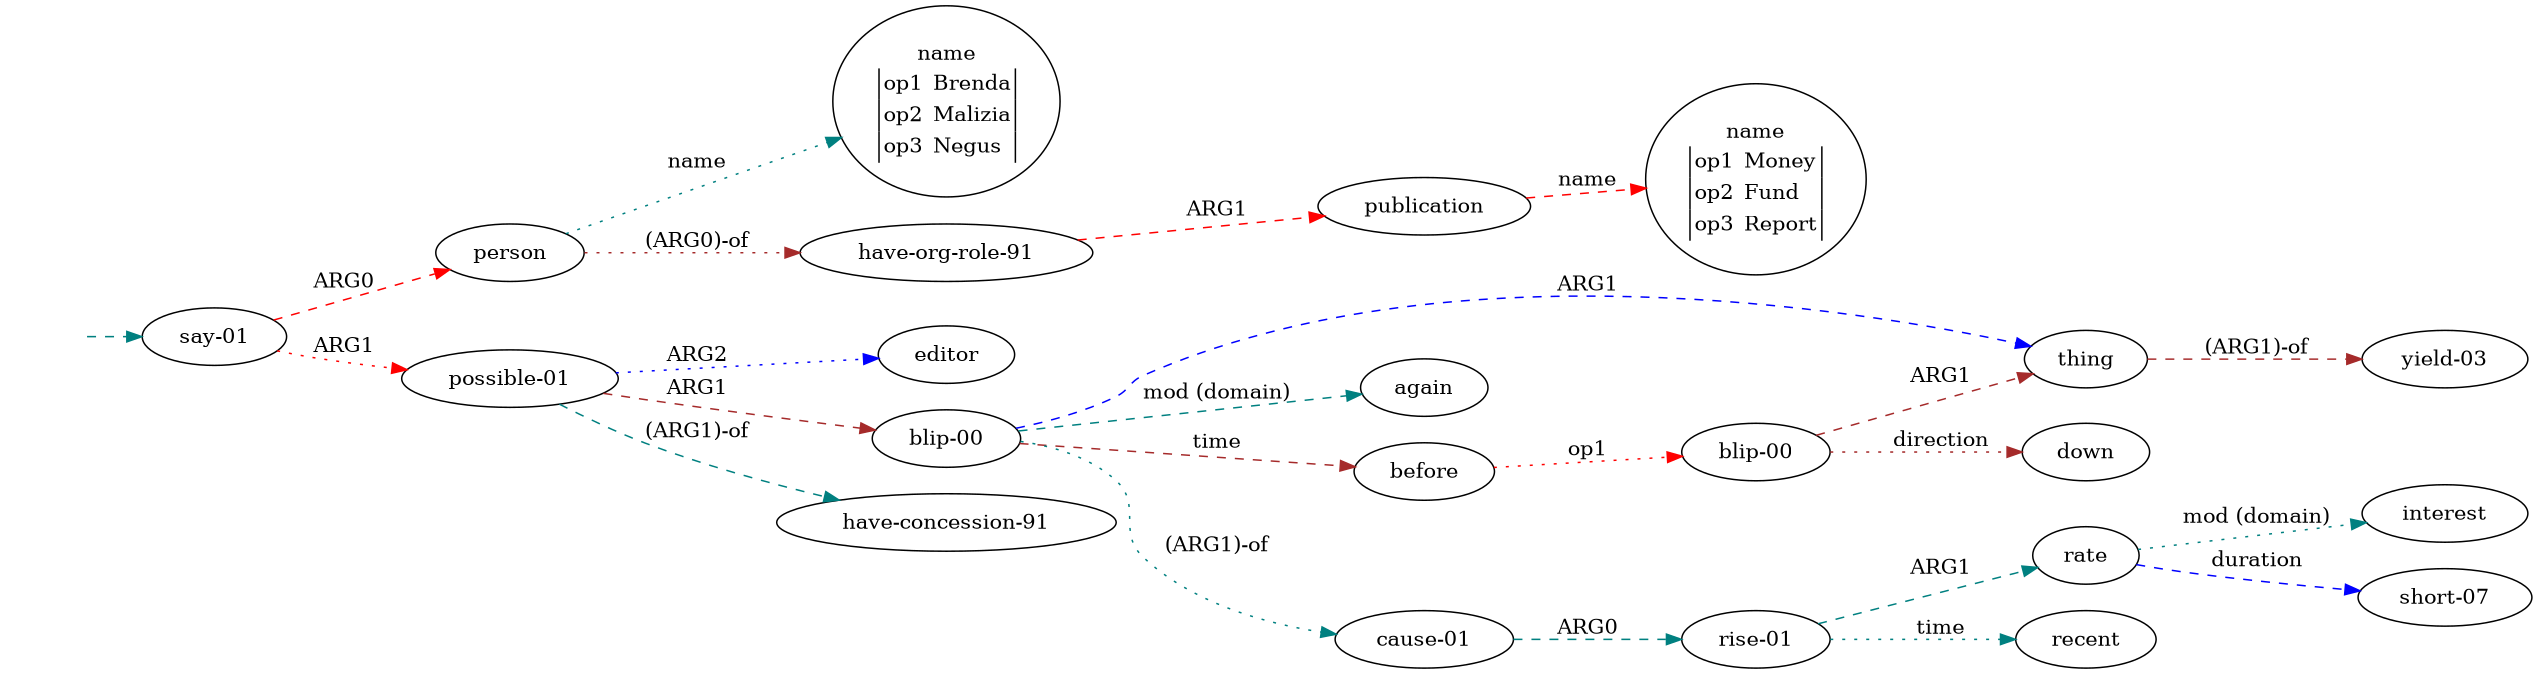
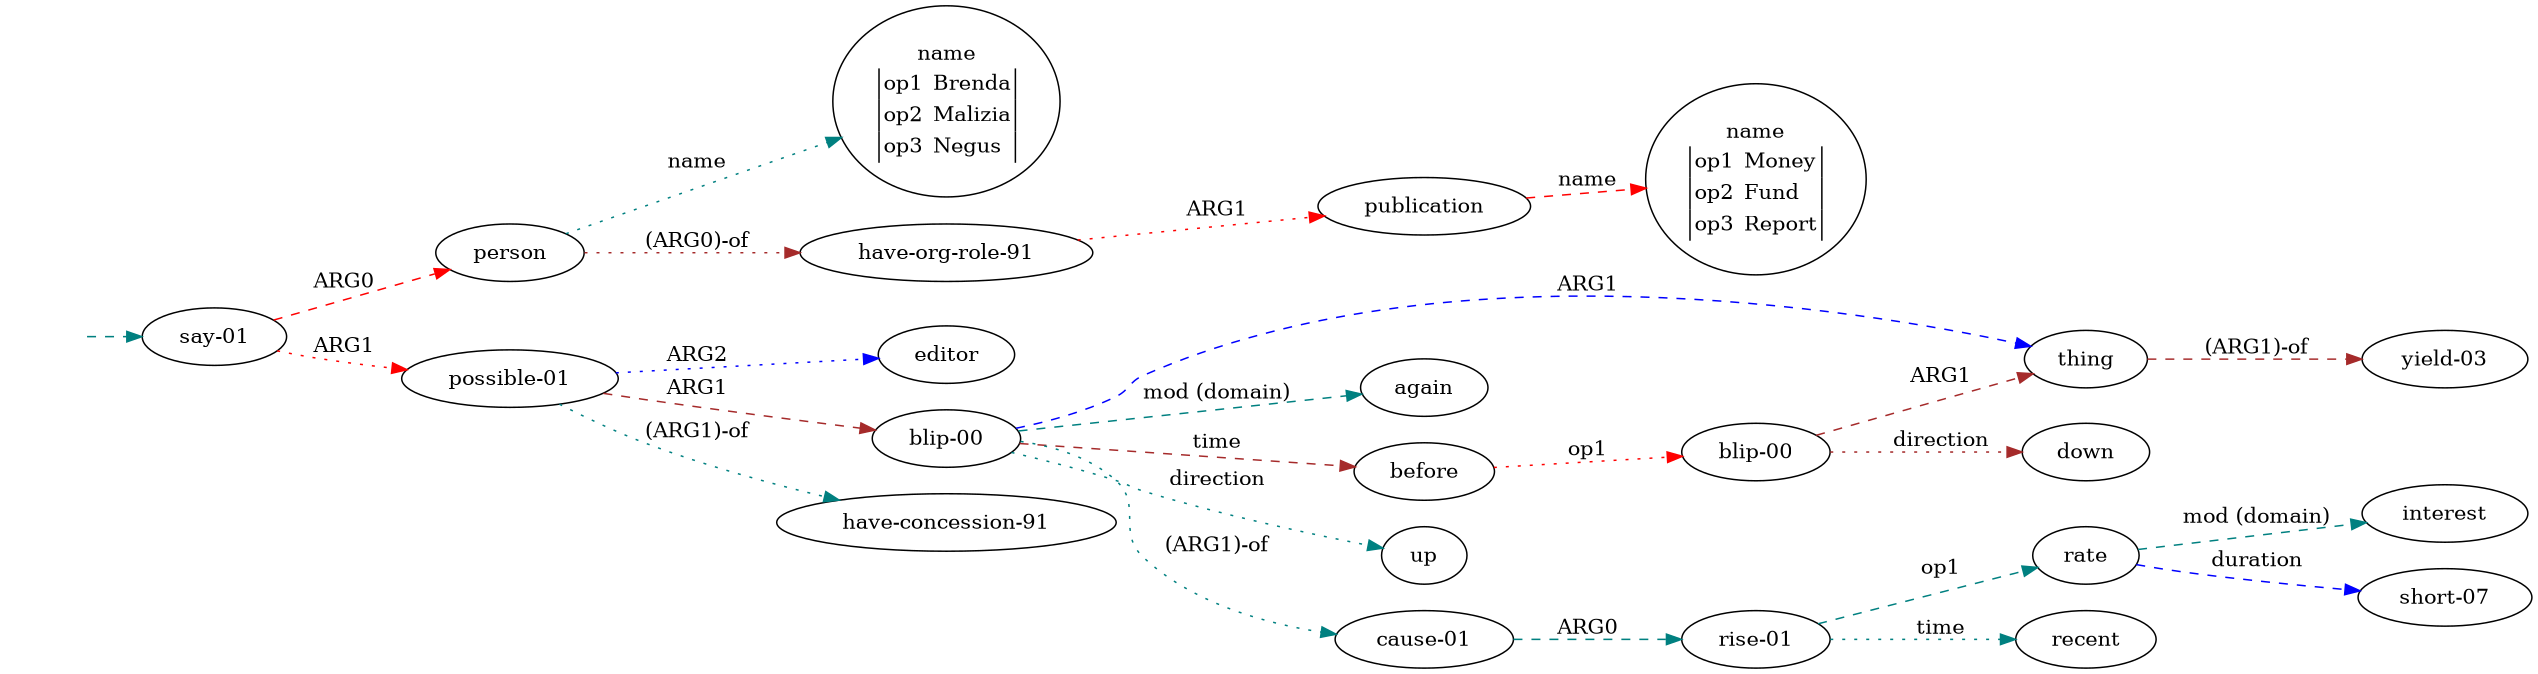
edge "have-org-role-91" -> "publication": style dashed -> dotted
edge "possible-01" -> "have-concession-91": style dashed -> dotted
edge "rate" -> "interest": style dotted -> dashed
node "up": added
edge "rise-01" -> "rate": label "ARG1" -> "op1"
